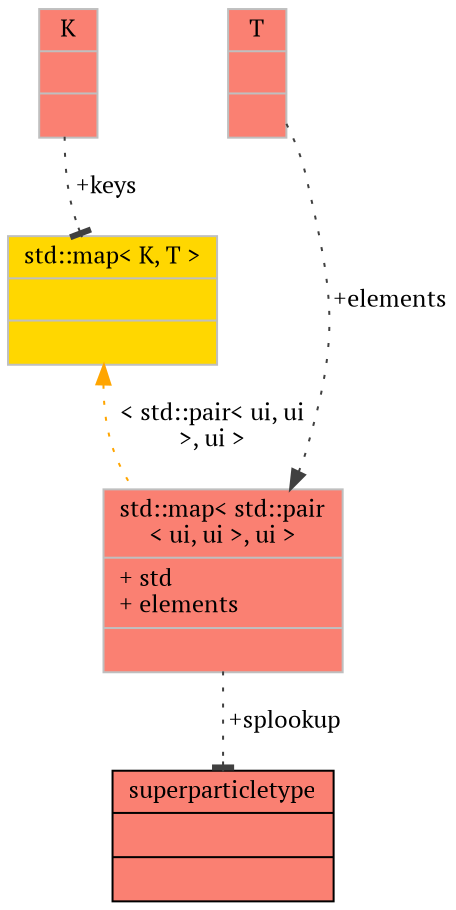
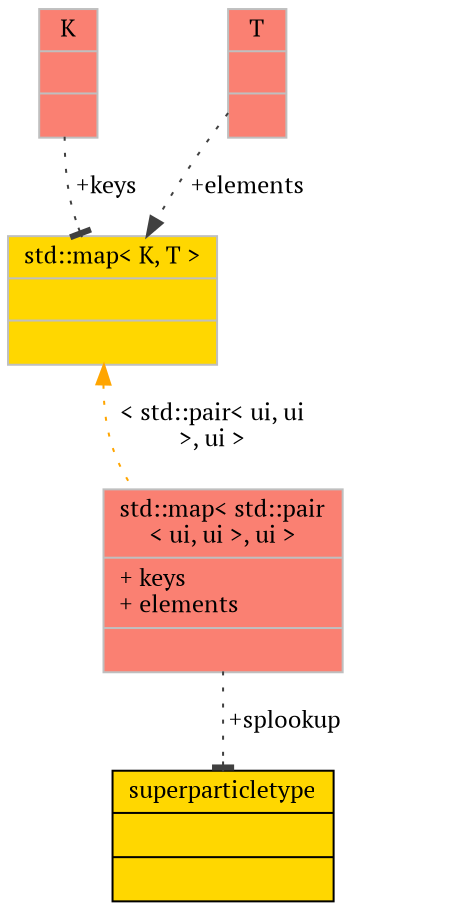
edge "T" -> "std::map< std::pair": now "T" -> "std::map< K, T >"
node "std::map< std::pair": text "+ std" -> "+ keys"
node "superparticletype": fillcolor salmon -> gold
